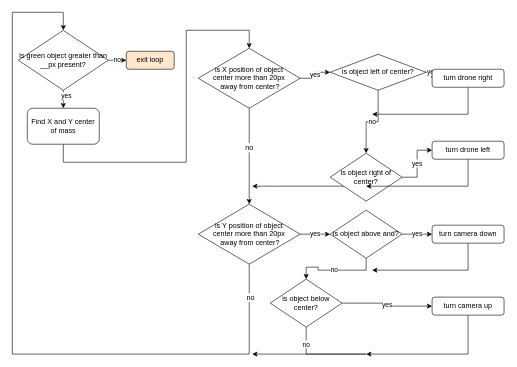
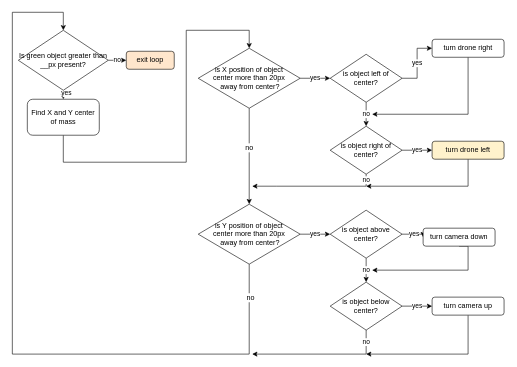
node "is object left of center?": size 96x36 -> 72x48
node "turn drone right": moved (468, 78) -> (468, 48)
node "Find X and Y center of mass": moved (63, 126) -> (63, 117)
node "turn drone left": fillcolor #ffffff -> #fff2cc
node "is object right of center?": moved (366, 177) -> (366, 150)
node "is object above and?": label "is object above and?" -> "is object above center?"
node "turn camera down": moved (468, 234) -> (459, 237)
node "is object below center?": moved (306, 303) -> (366, 306)
